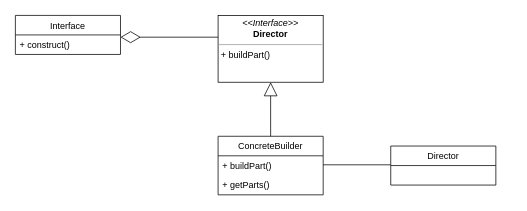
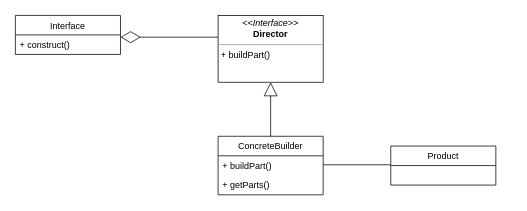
node "Director": label "Director" -> "Product"
